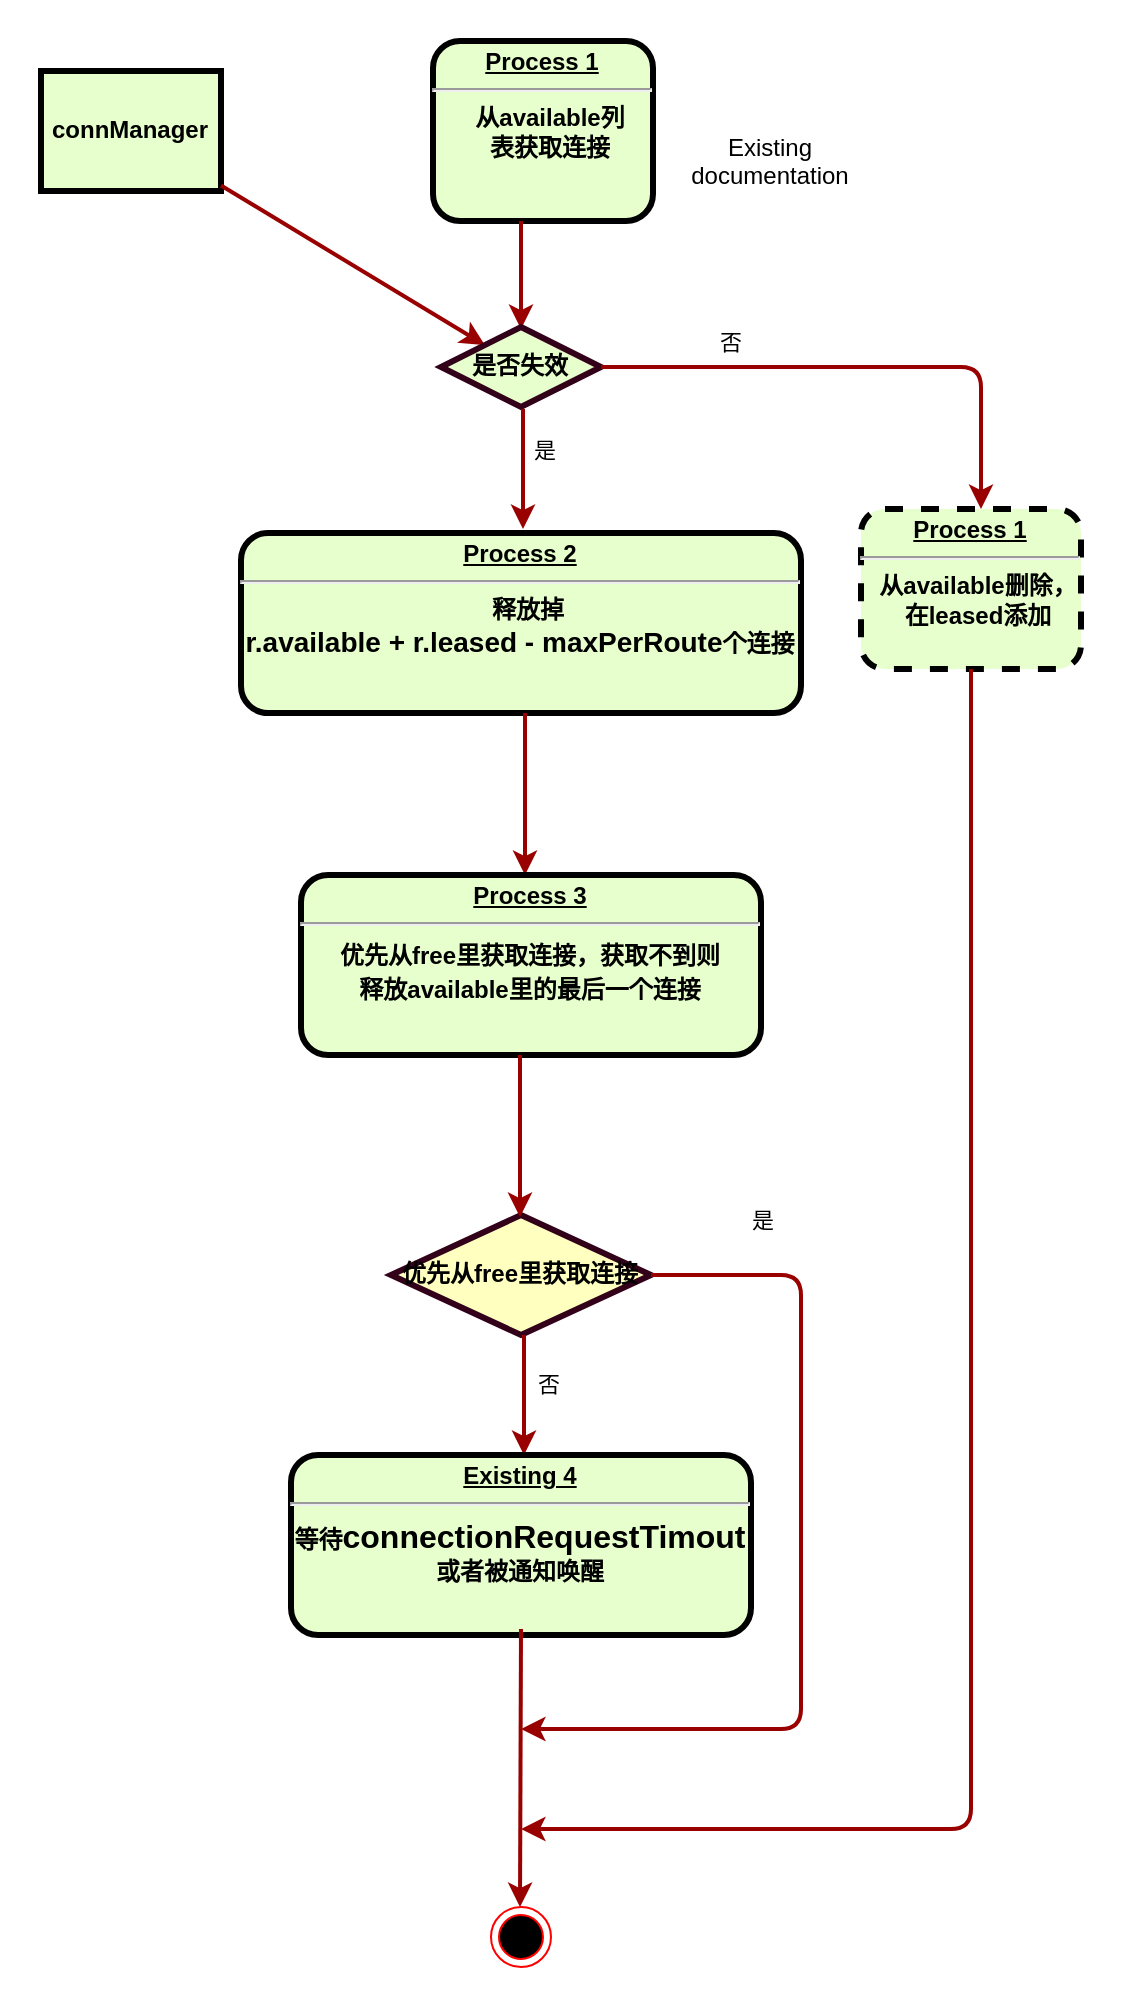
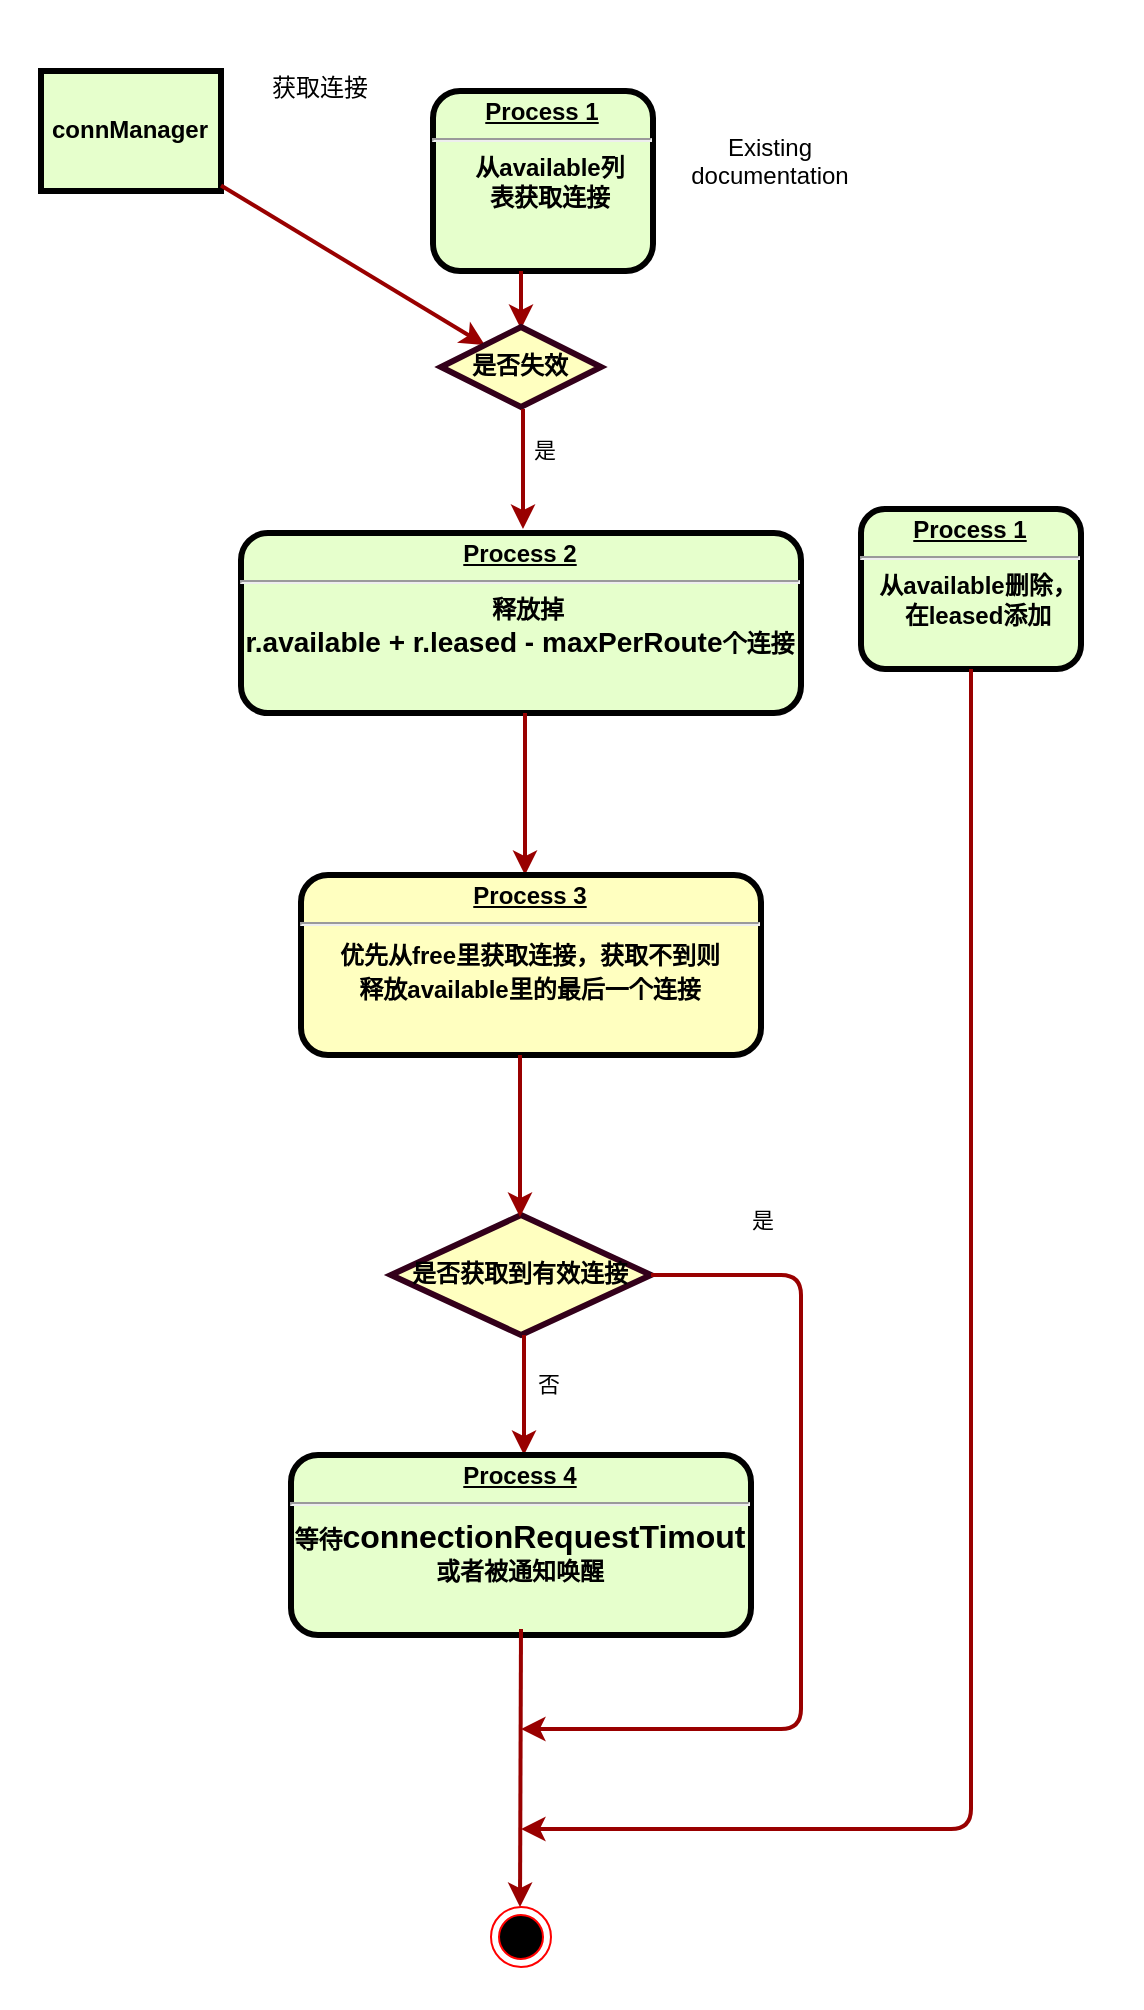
node "获取连接": added
node "Process 1 从available列 表获取连接": moved (543, 131) -> (543, 181)
node "是否失效": fillcolor #e6ffcc -> #ffffc0
edge "是否失效" -> "Process 1 从available删除， 在leased添加": removed, label "否"
node "Process 1 从available删除， 在leased添加": style dashed -> solid
node "Process 3 优先从free里获取连接，获取不到则 释放available里的最后一个连接": fillcolor #e6ffcc -> #ffffc0
node "优先从free里获取连接": label "优先从free里获取连接" -> "是否获取到有效连接"
node "Existing 4 等待connectionRequestTimout 或者被通知唤醒": label "Existing 4 等待connectionRequestTimout 或者被通知唤醒" -> "Process 4 等待connectionRequestTimout 或者被通知唤醒"
